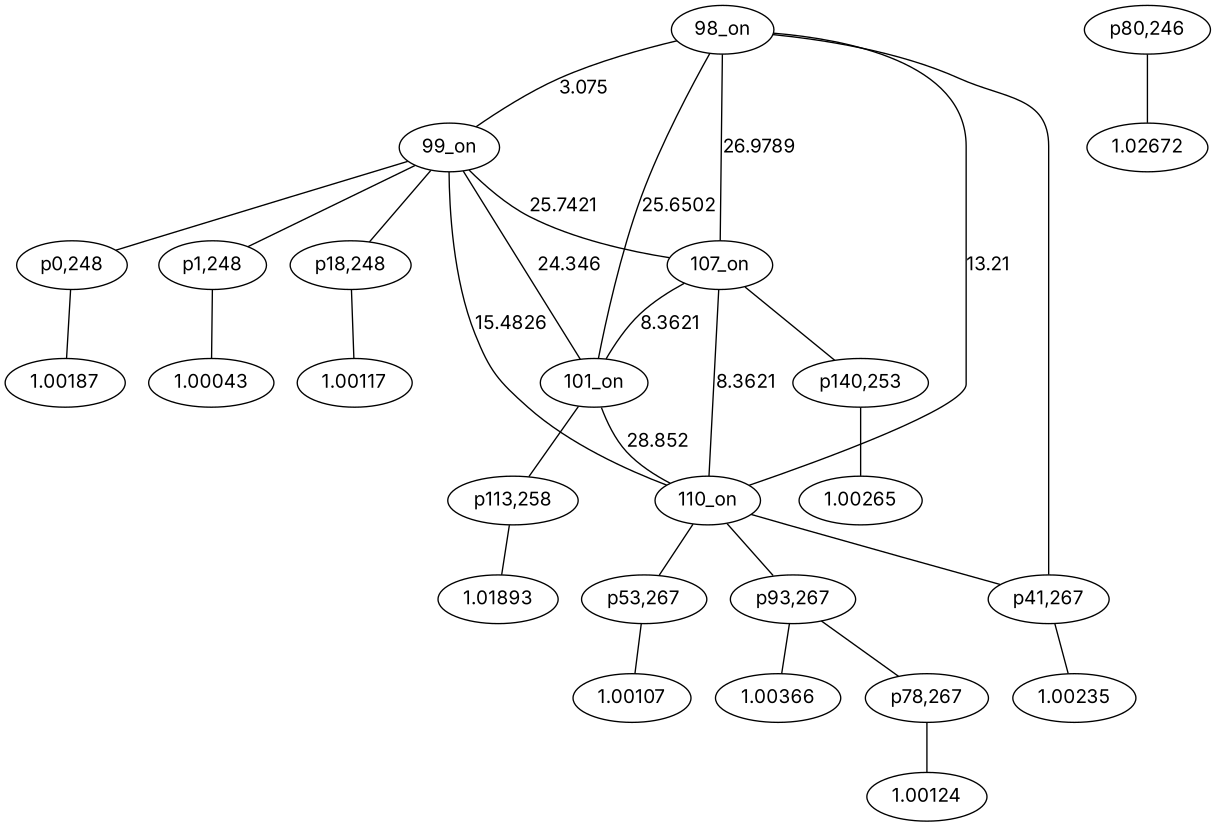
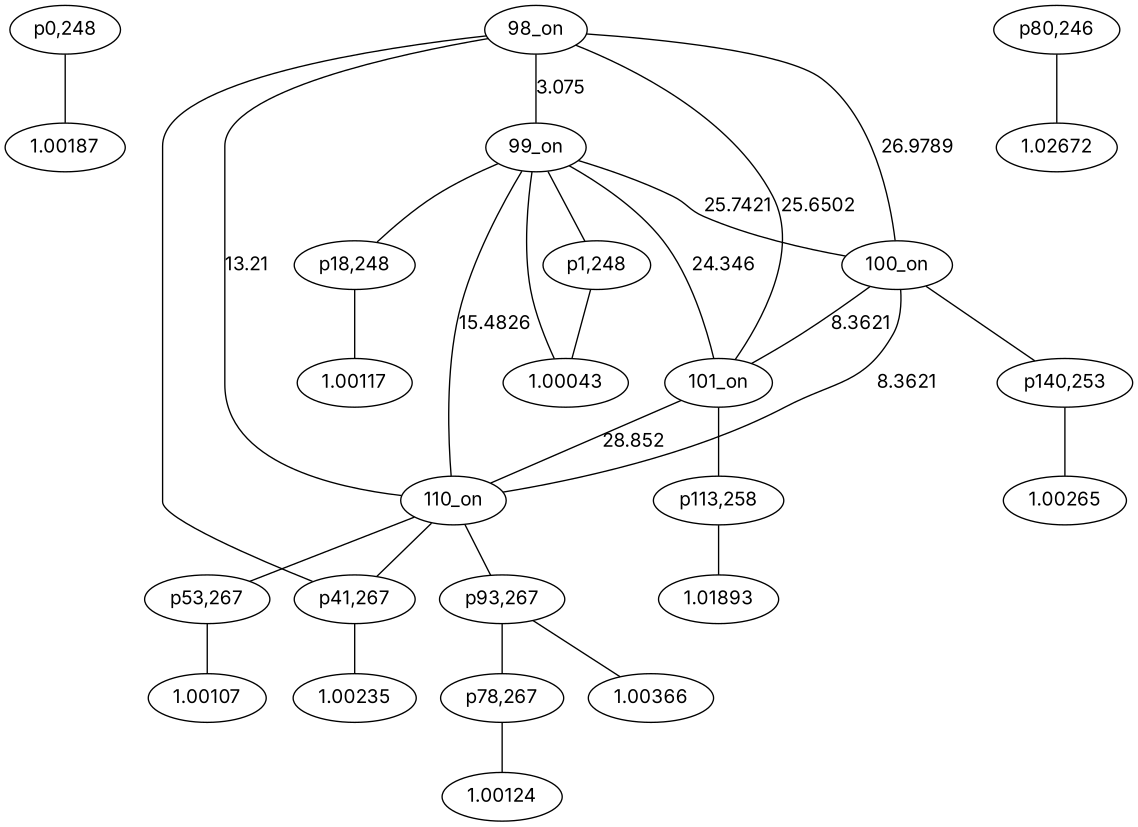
edge "99_on" -- "p0,248": now "99_on" -- "1.00043"
node "107_on": label "107_on" -> "100_on"
